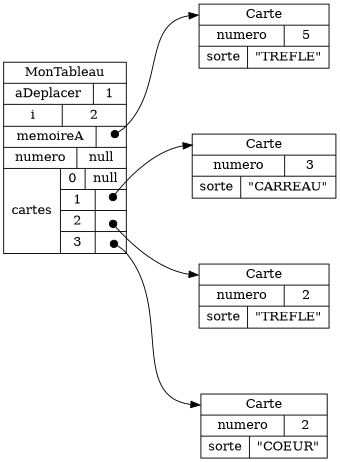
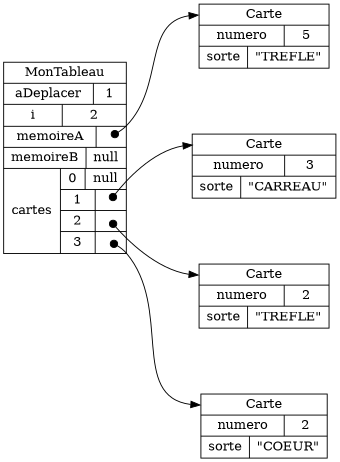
node "MonTableau": text "numero" -> "memoireB"
